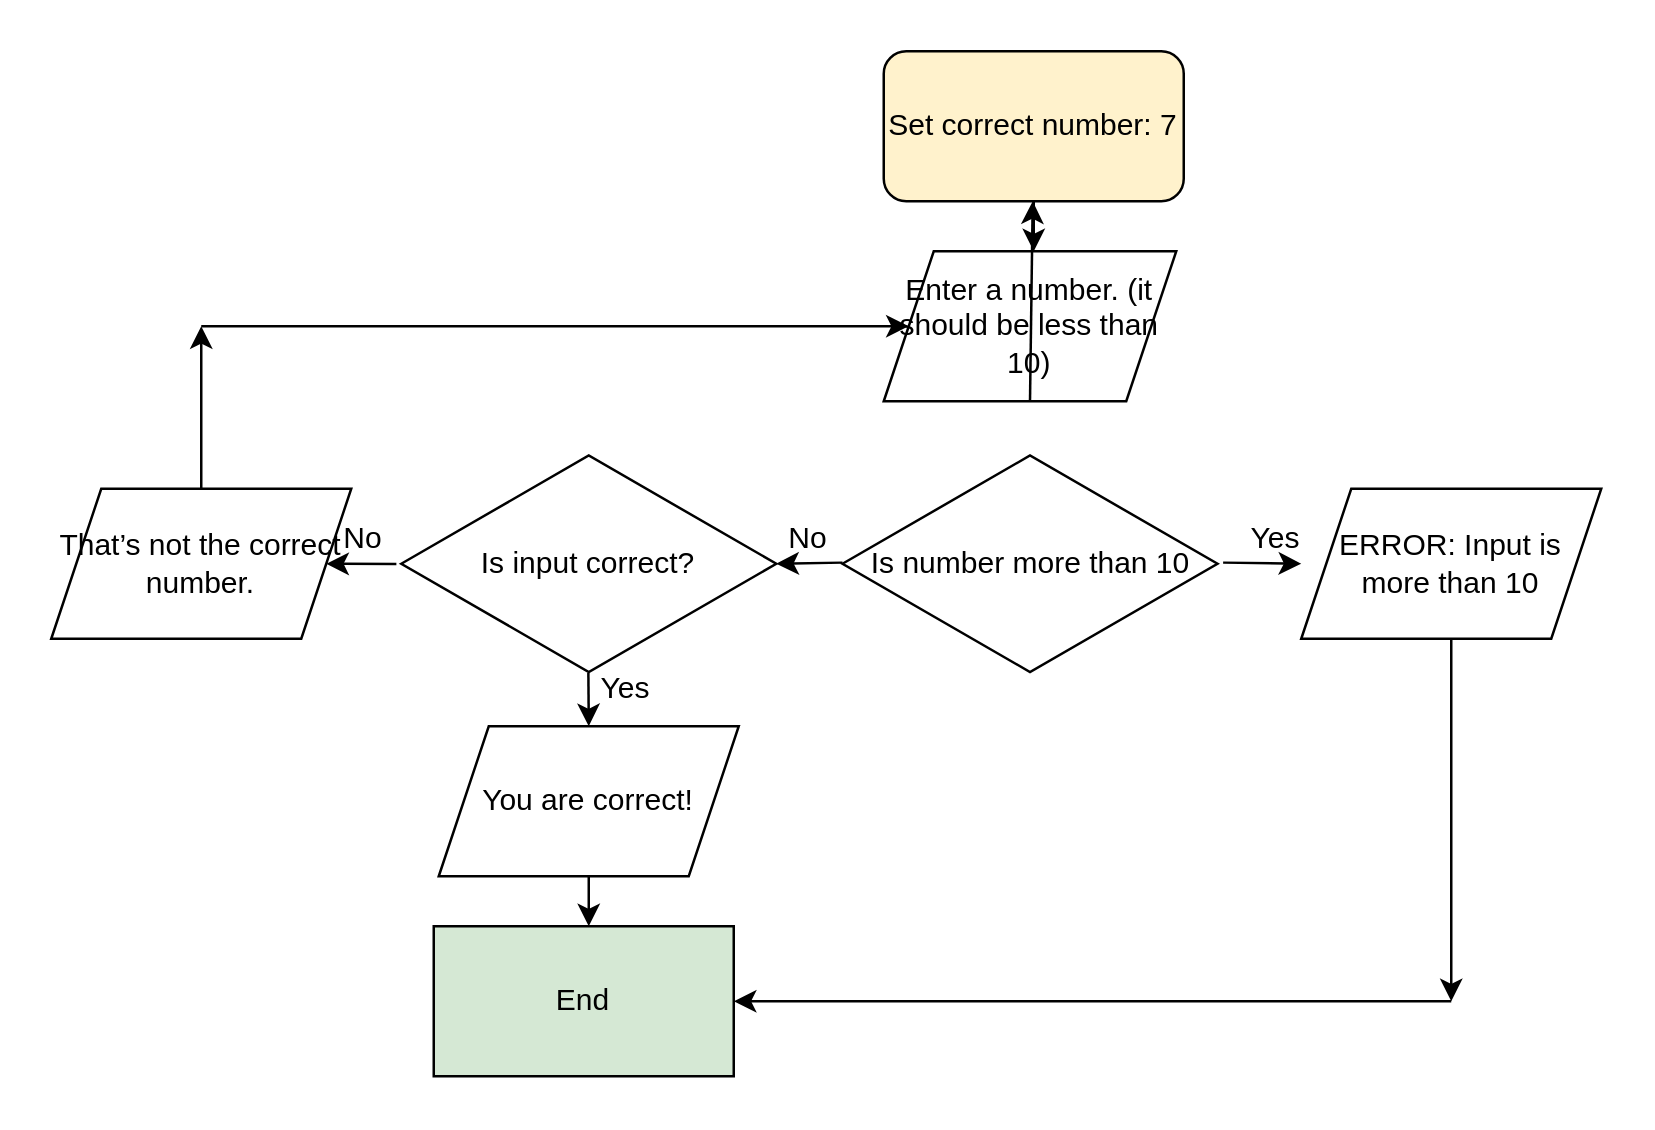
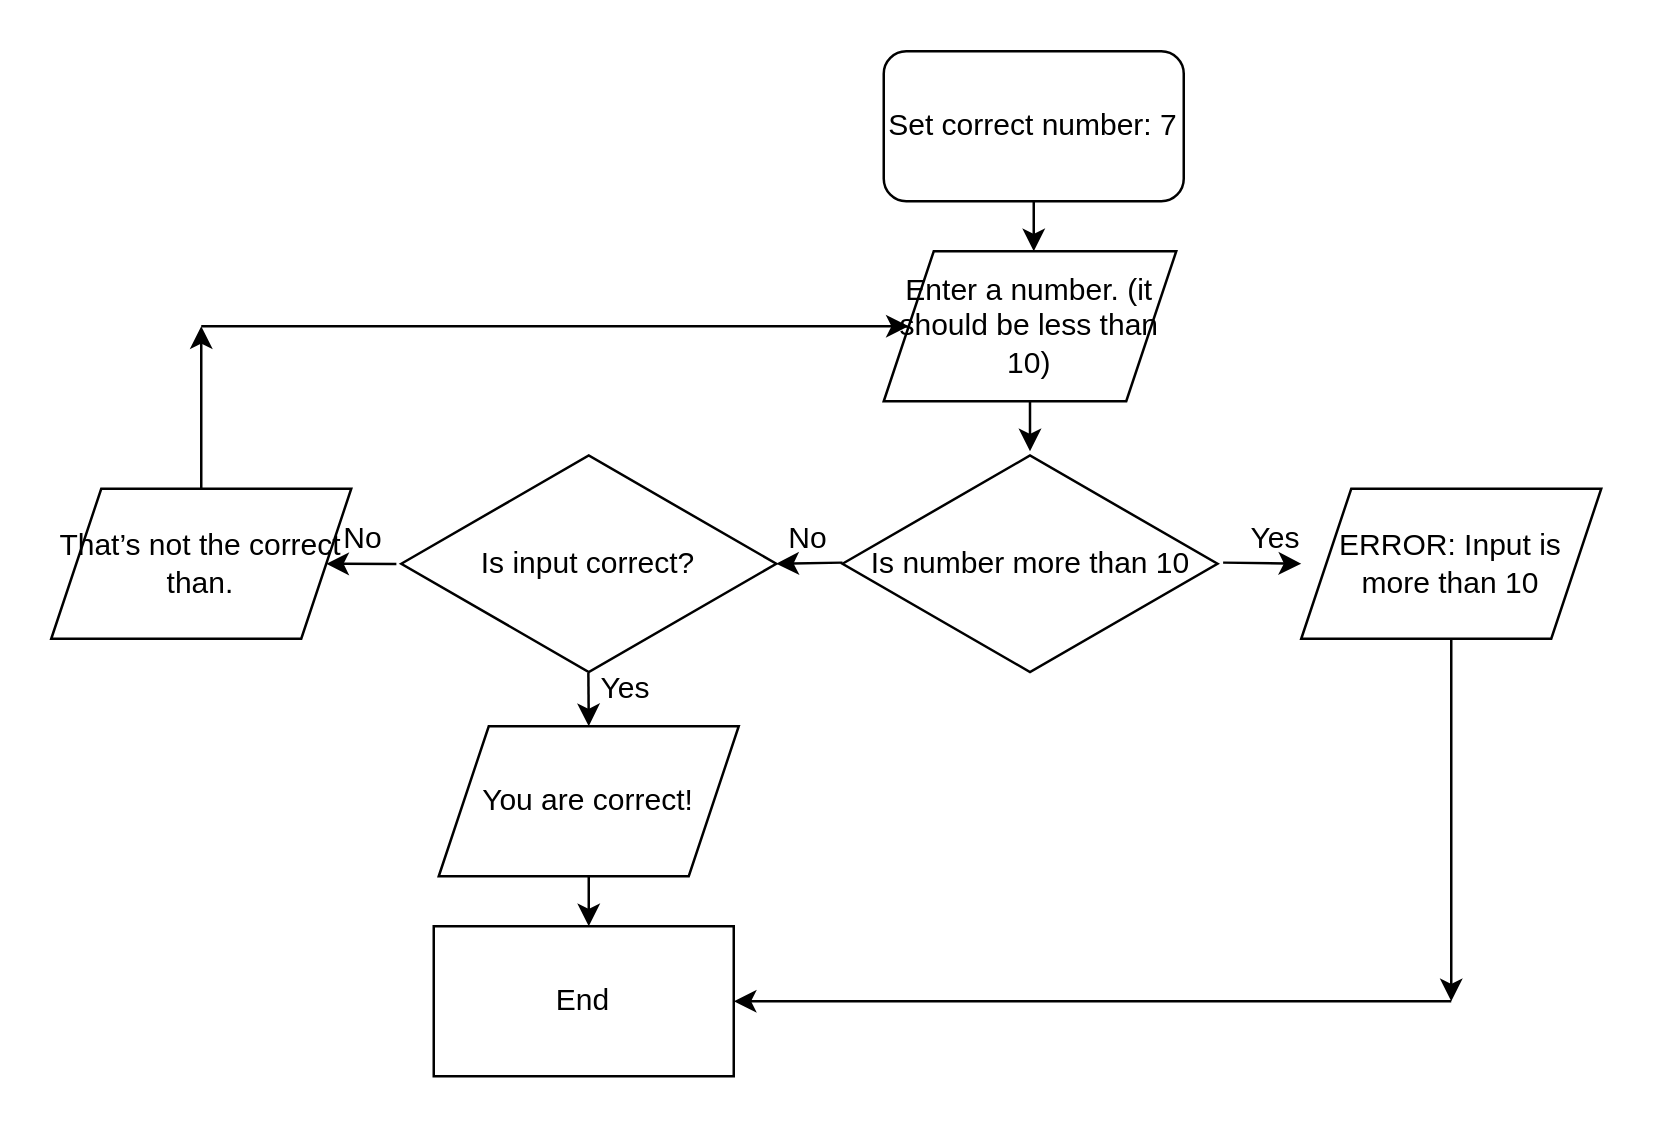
node "Set correct number: 7": fillcolor #fff2cc -> #ffffff
edge "Enter a number. (it should be less than 10)" -> "Set correct number: 7": now "Enter a number. (it should be less than 10)" -> "Is number more than 10"
node "That’s not the correct number.": label "That’s not the correct number." -> "That’s not the correct than."
node "End": fillcolor #d5e8d4 -> #ffffff
